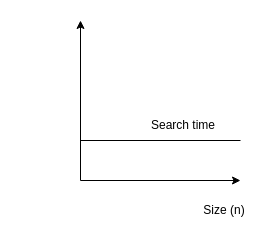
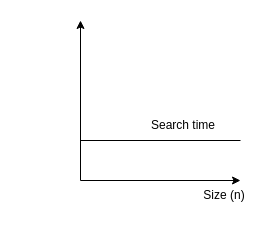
node "Size (n)": moved (225, 211) -> (225, 196)
